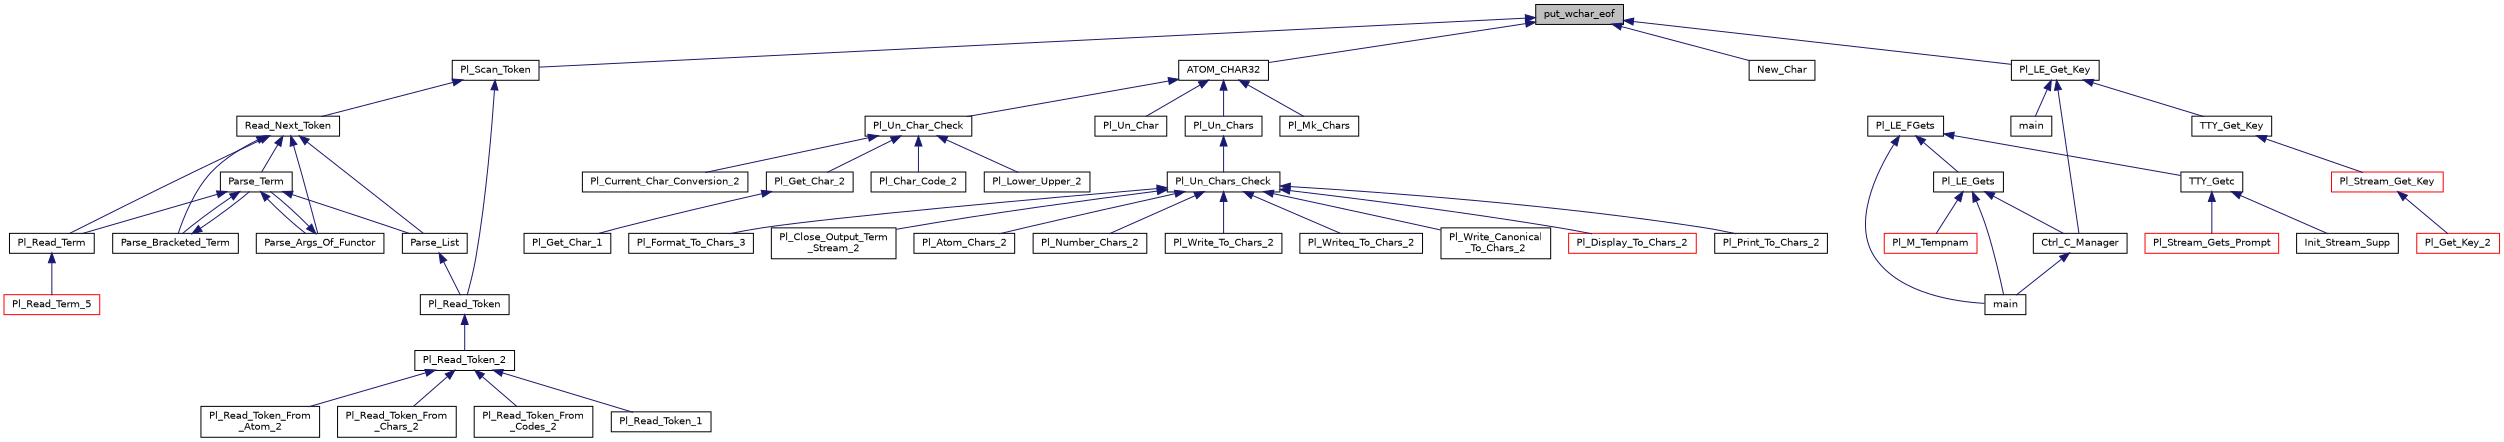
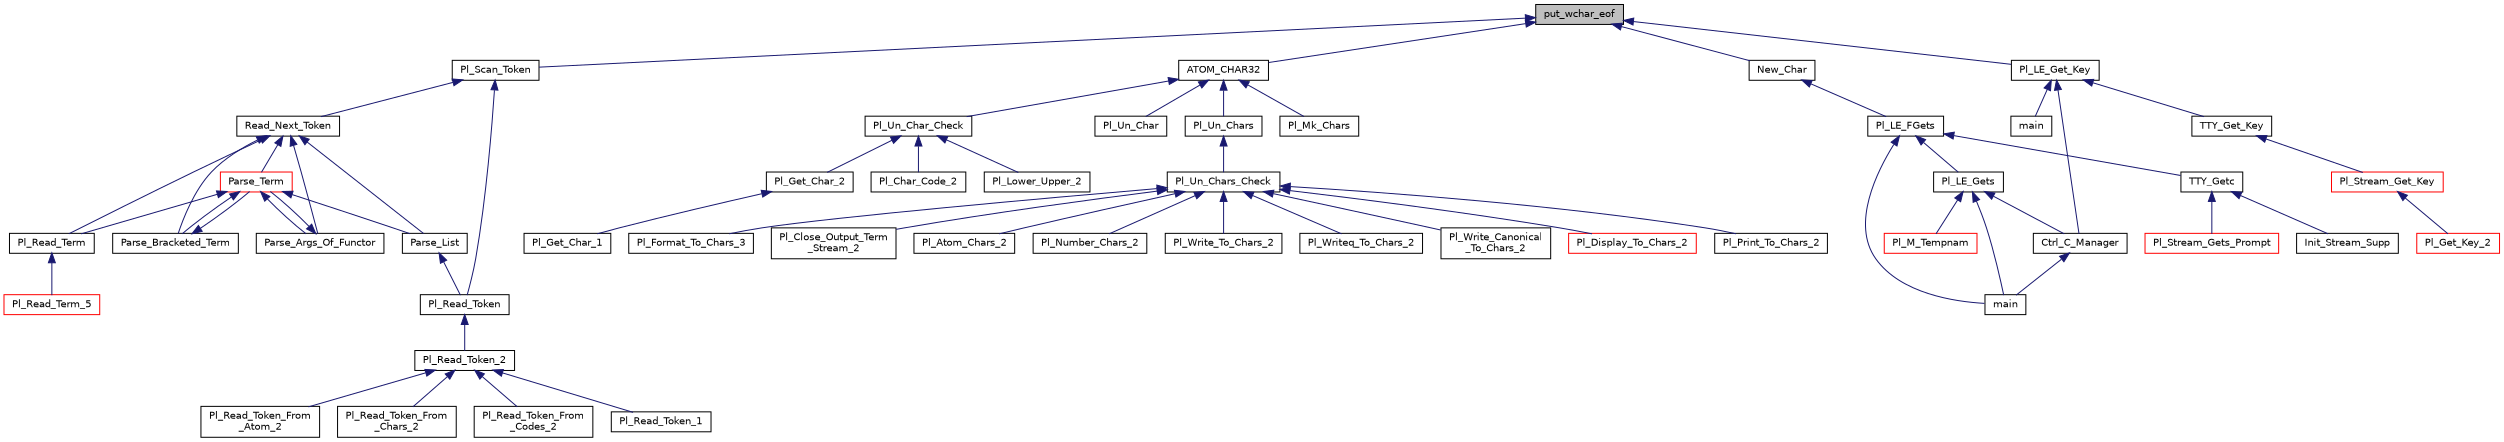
edge "Pl_LE_FGets" -> "New_Char": added
node "Parse_Term": color black -> red
node "Pl_Current_Char_Conversion_2": removed
